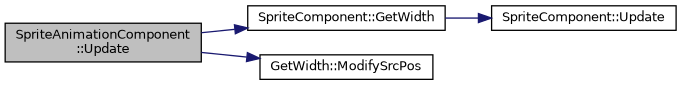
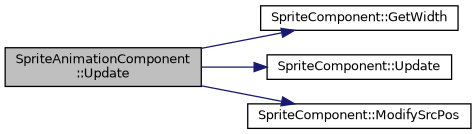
edge "SpriteComponent::GetWidth" -> "SpriteComponent::Update": now "SpriteAnimationComponent ::Update" -> "SpriteComponent::Update"
node "GetWidth::ModifySrcPos": label "GetWidth::ModifySrcPos" -> "SpriteComponent::ModifySrcPos"
